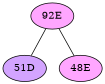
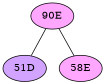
node "92E": label "92E" -> "90E"
node "48E": label "48E" -> "58E"
